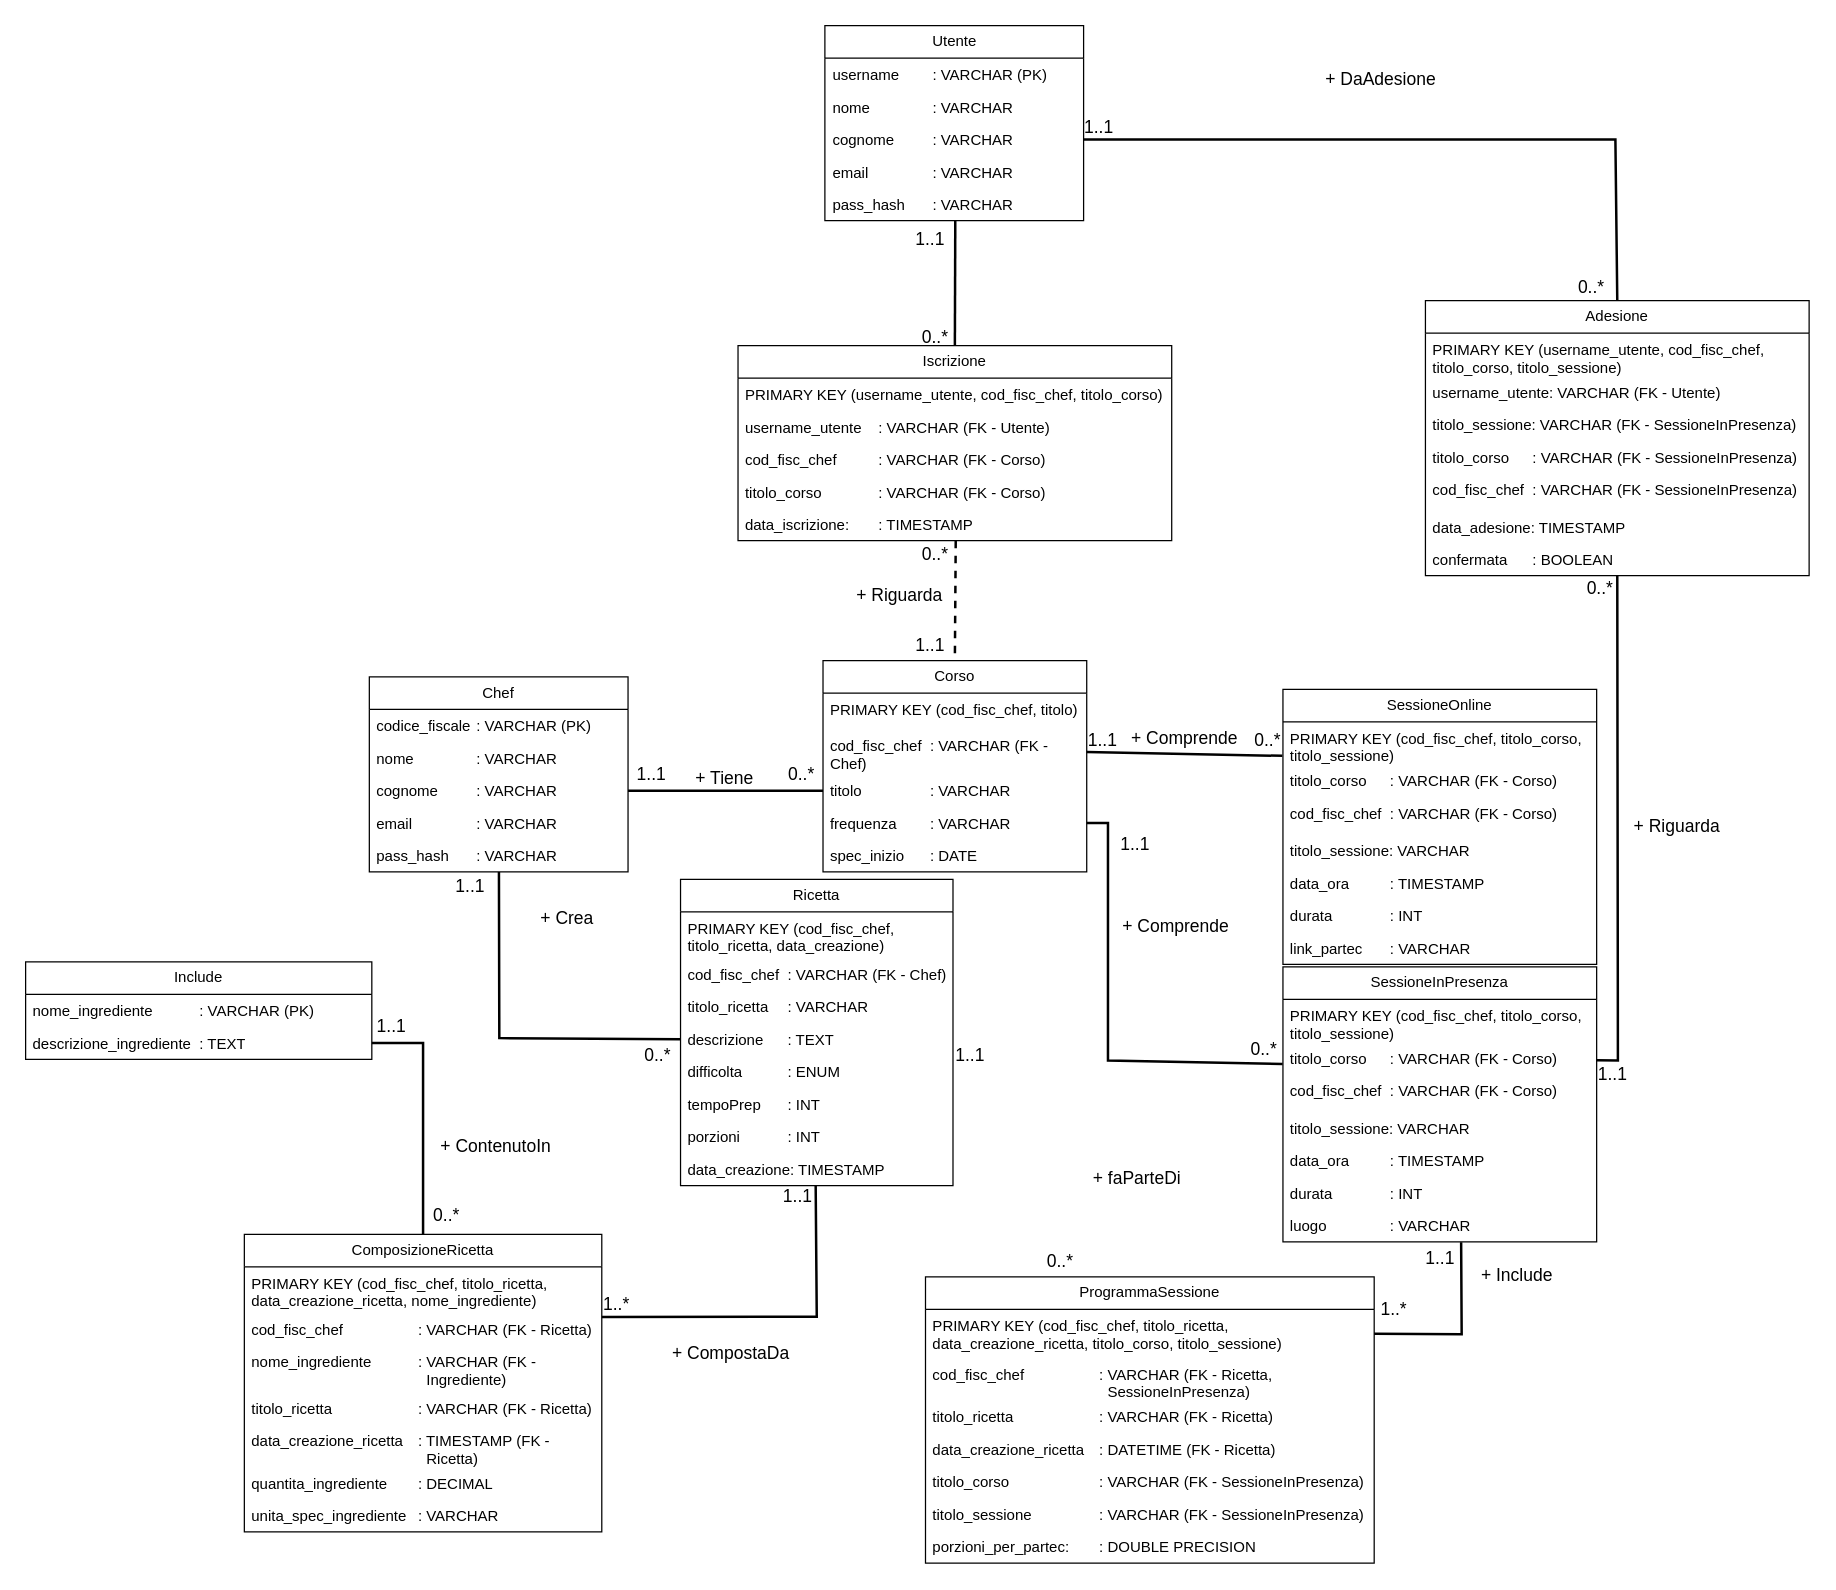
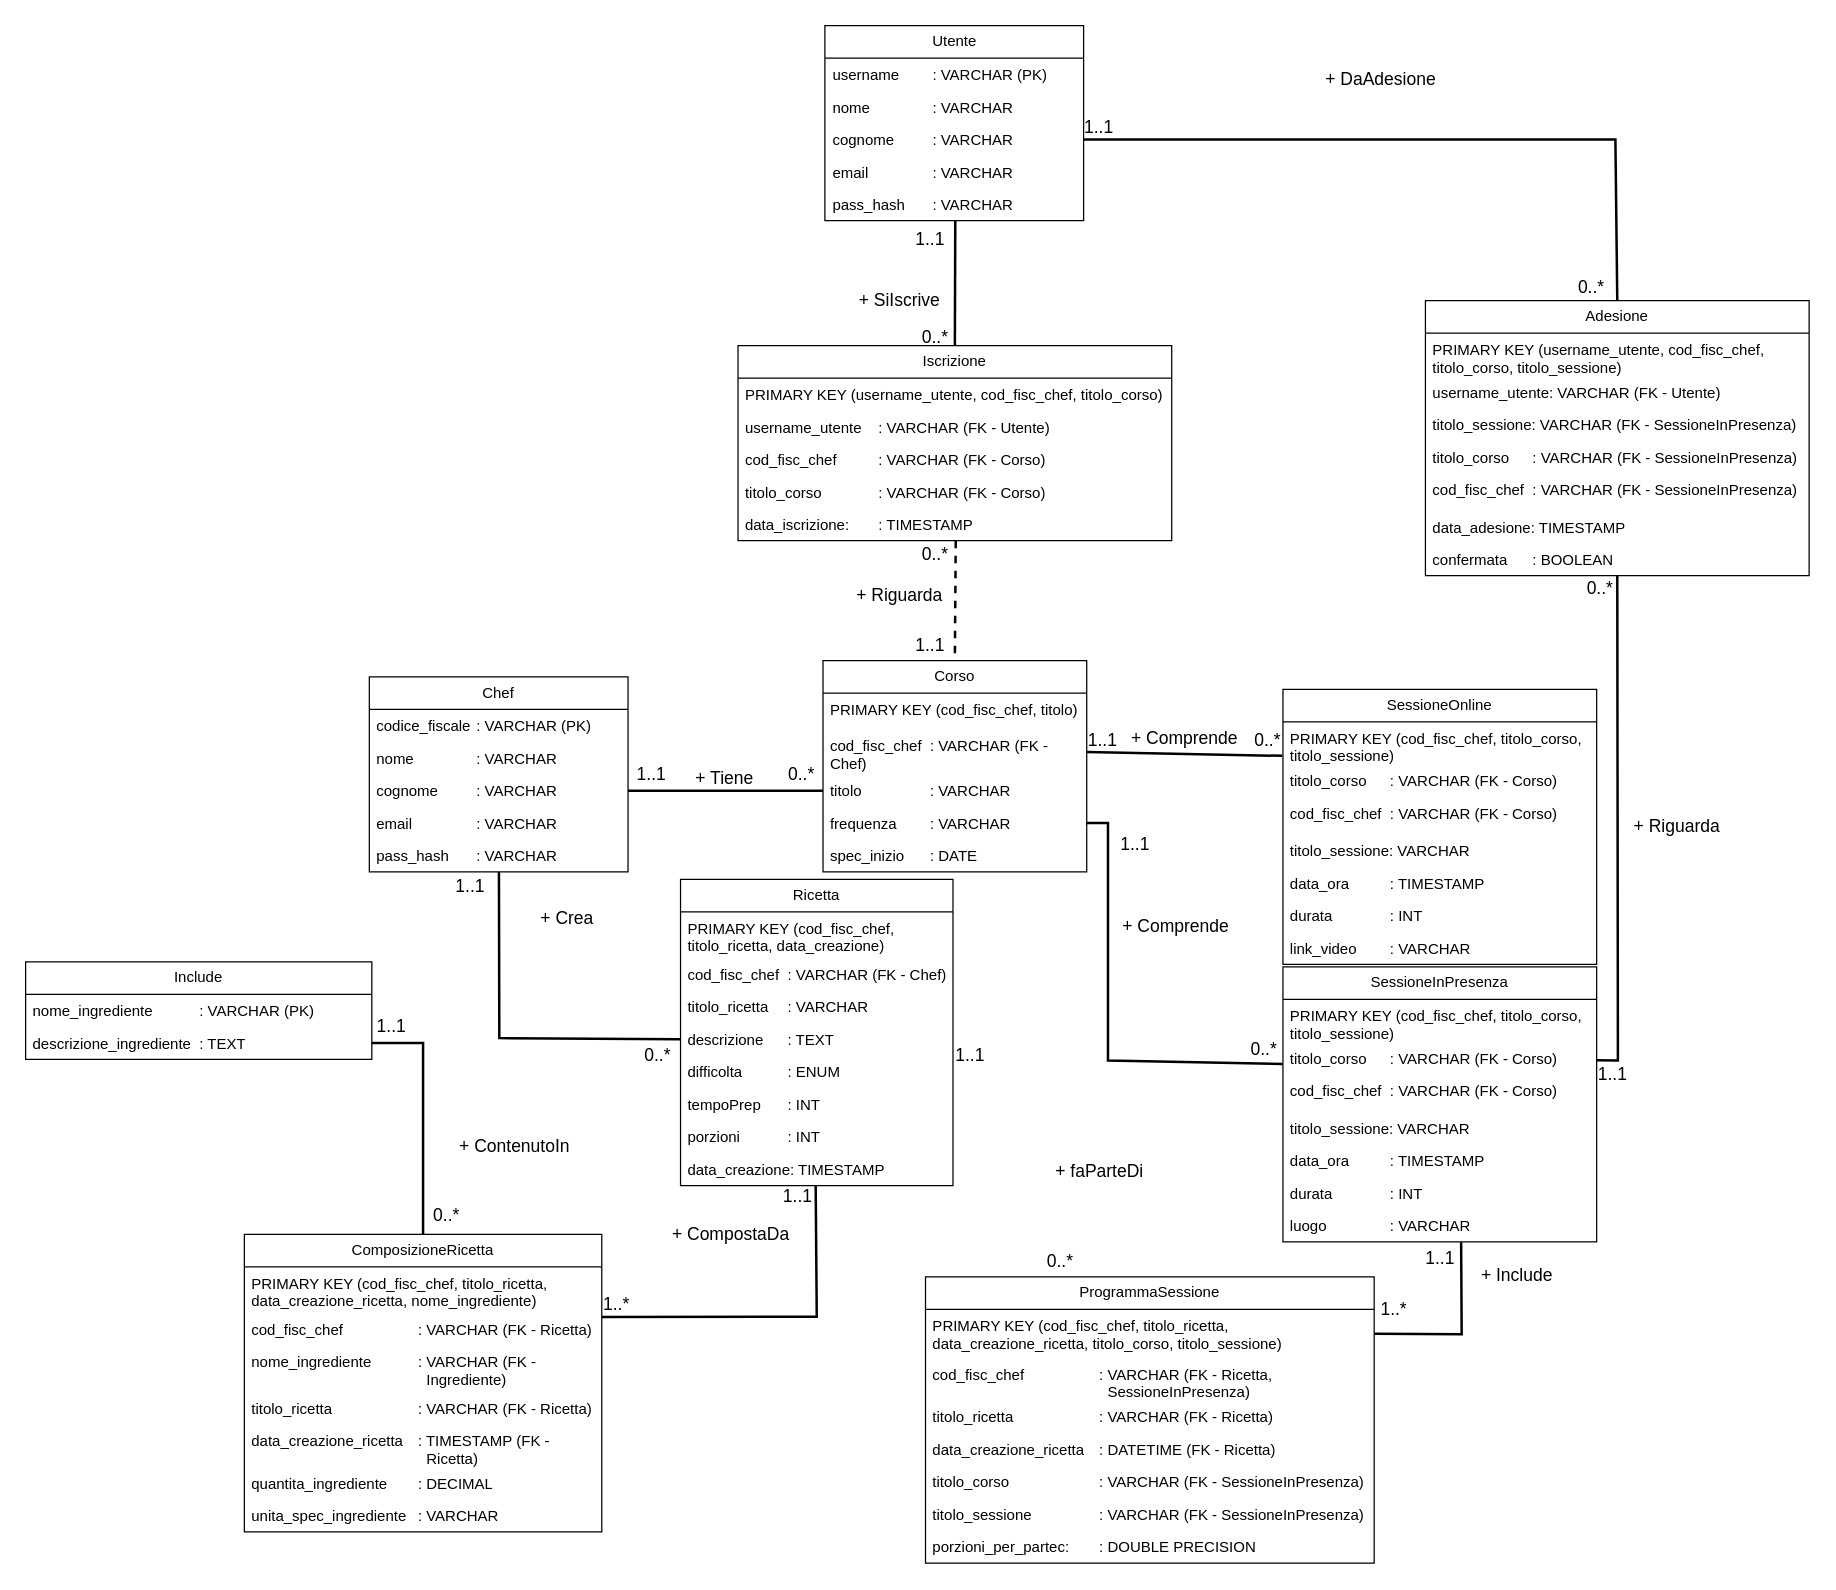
node "+ SiIscrive": added
node "link_partec : VARCHAR": label "link_partec : VARCHAR" -> "link_video : VARCHAR"
node "+ ContenutoIn": moved (496, 1146) -> (514, 1146)
node "+ faParteDi": moved (1137, 1178) -> (1099, 1171)
node "+ CompostaDa": moved (731, 1353) -> (731, 1234)
